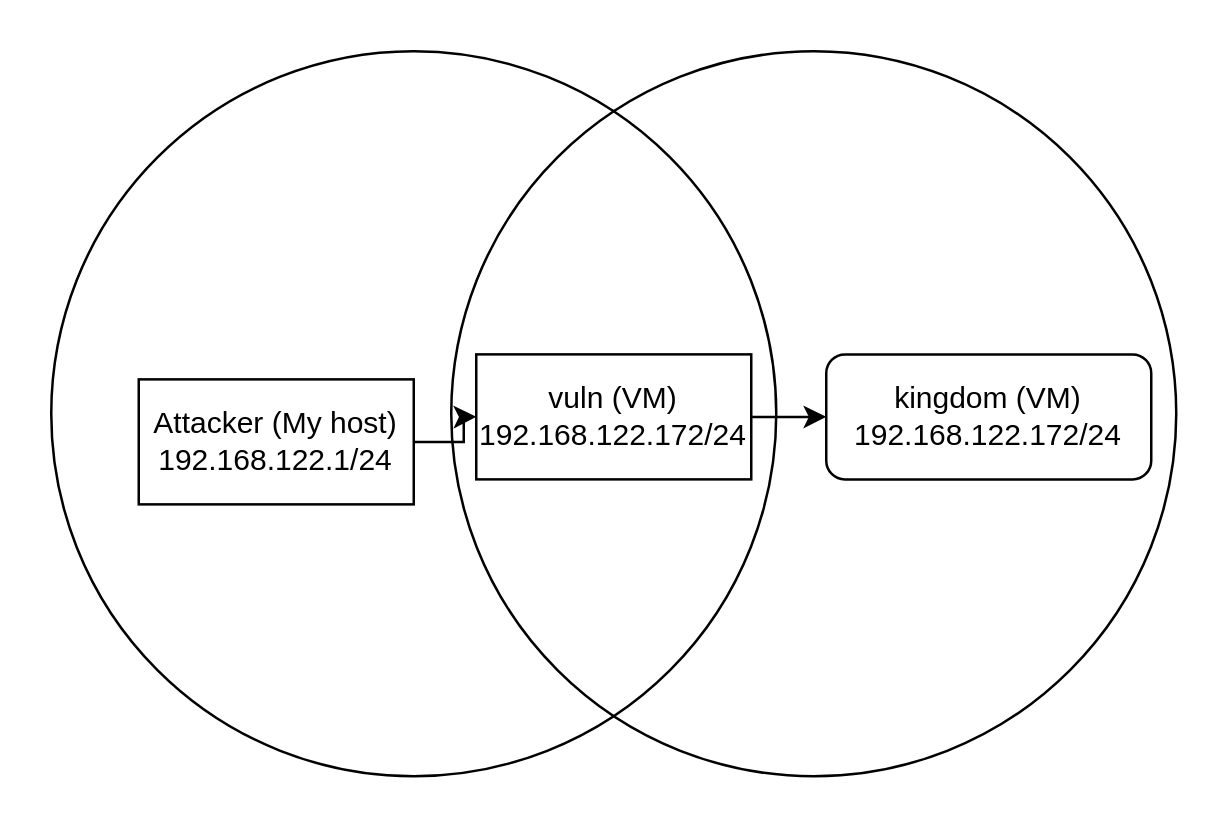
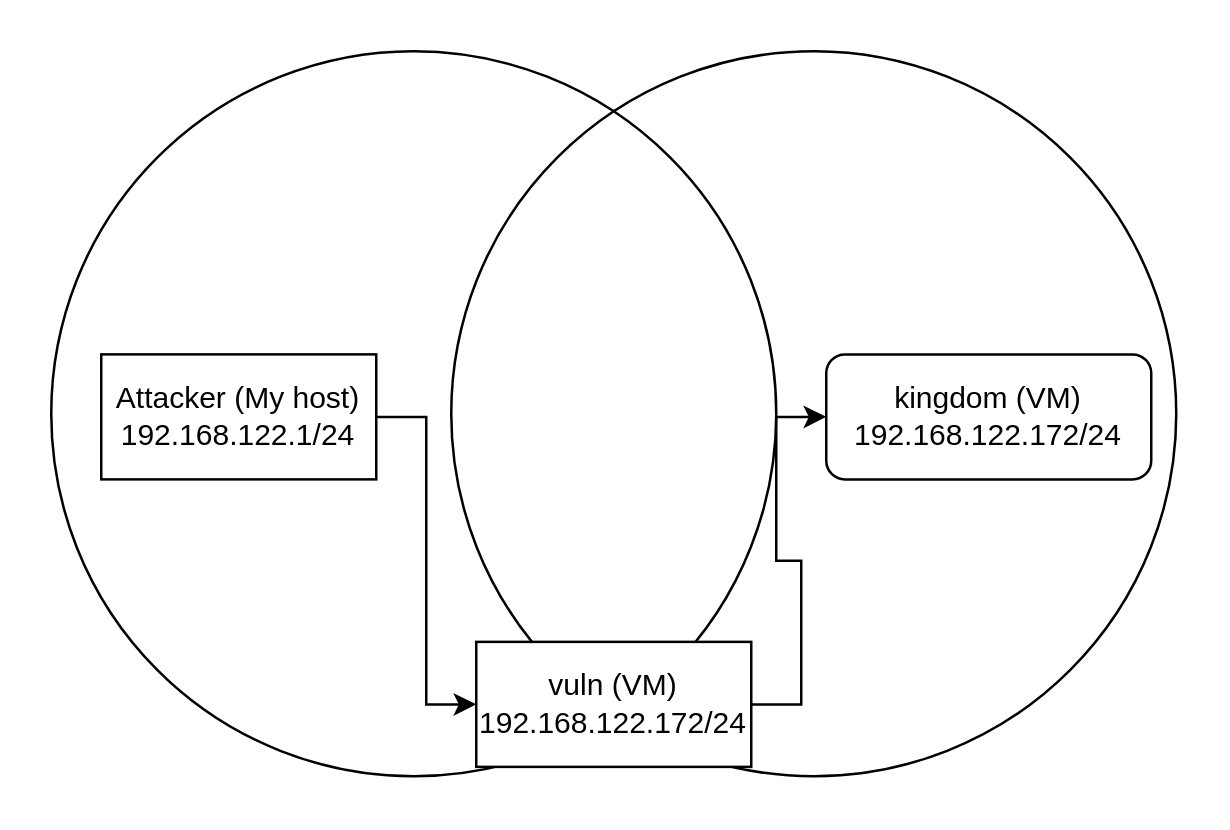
node "vuln (VM) 192.168.122.172/24": moved (614, 417) -> (614, 704)
node "Attacker (My host) 192.168.122.1/24": moved (276, 442) -> (239, 417)
